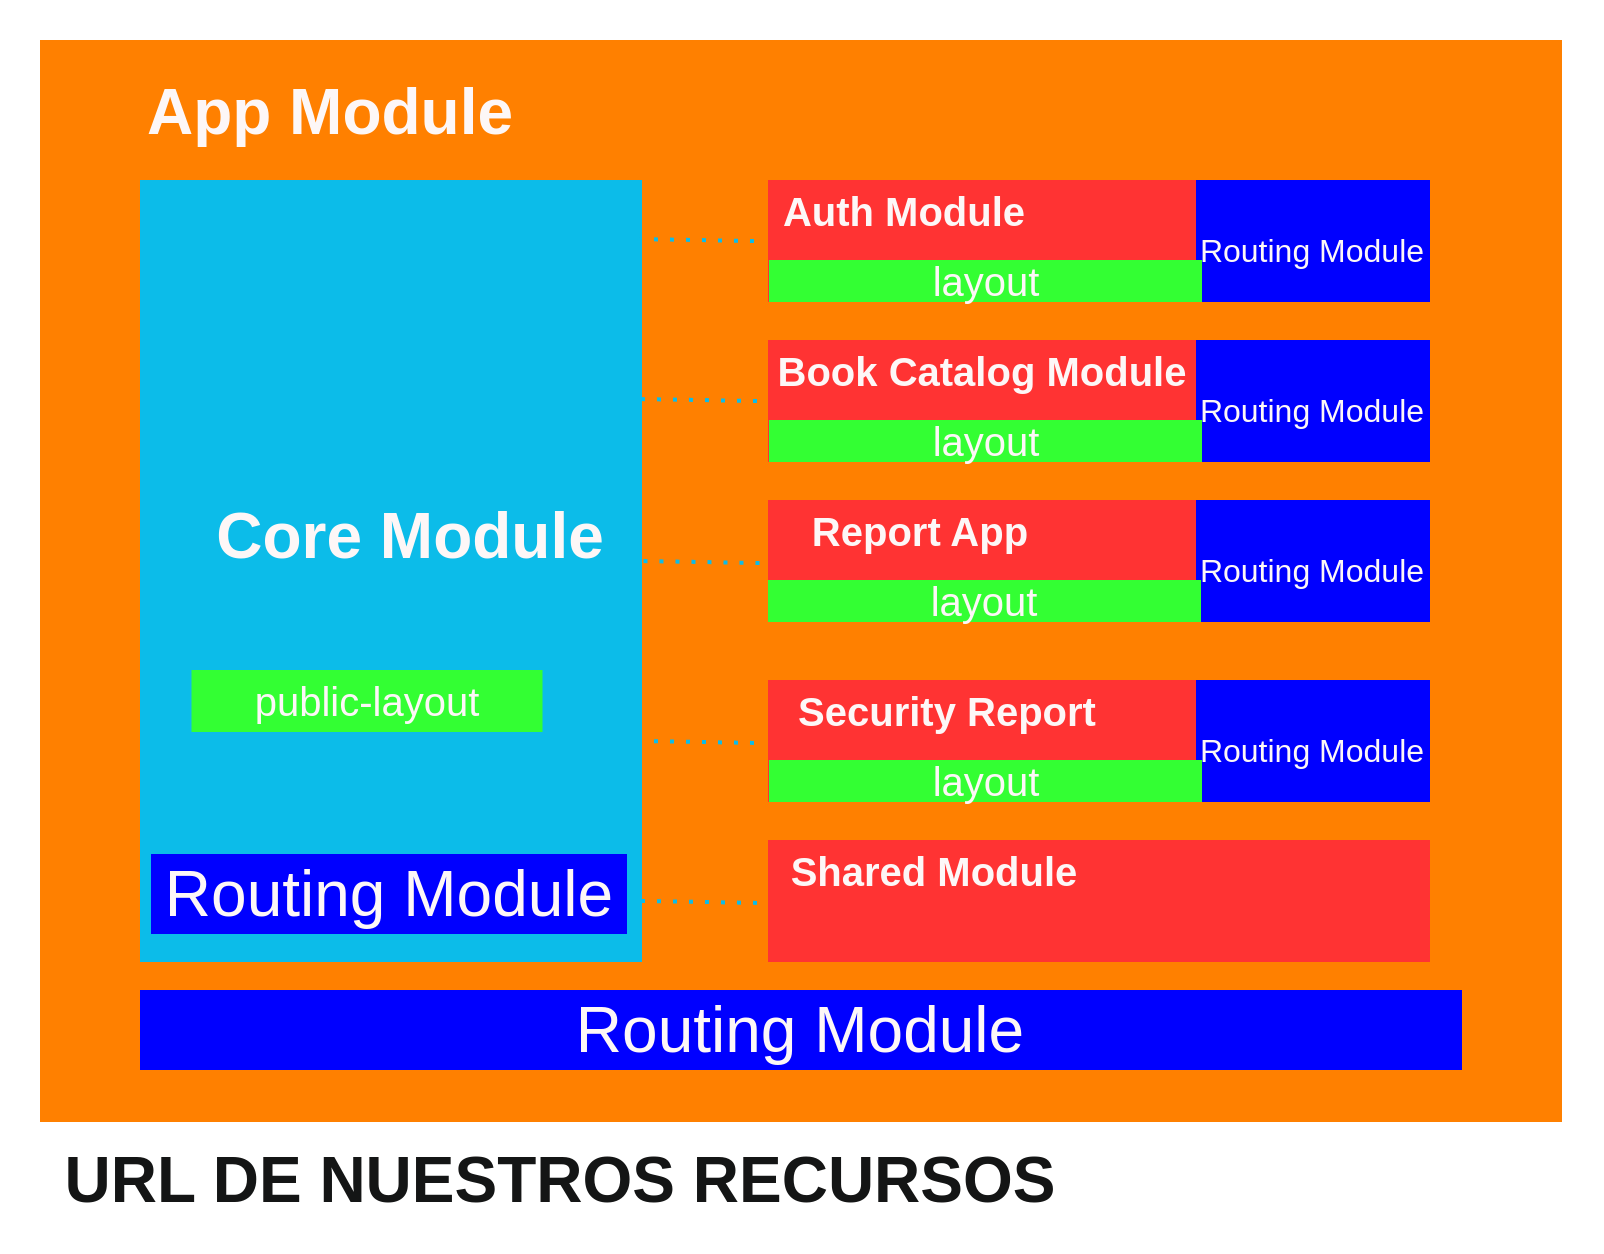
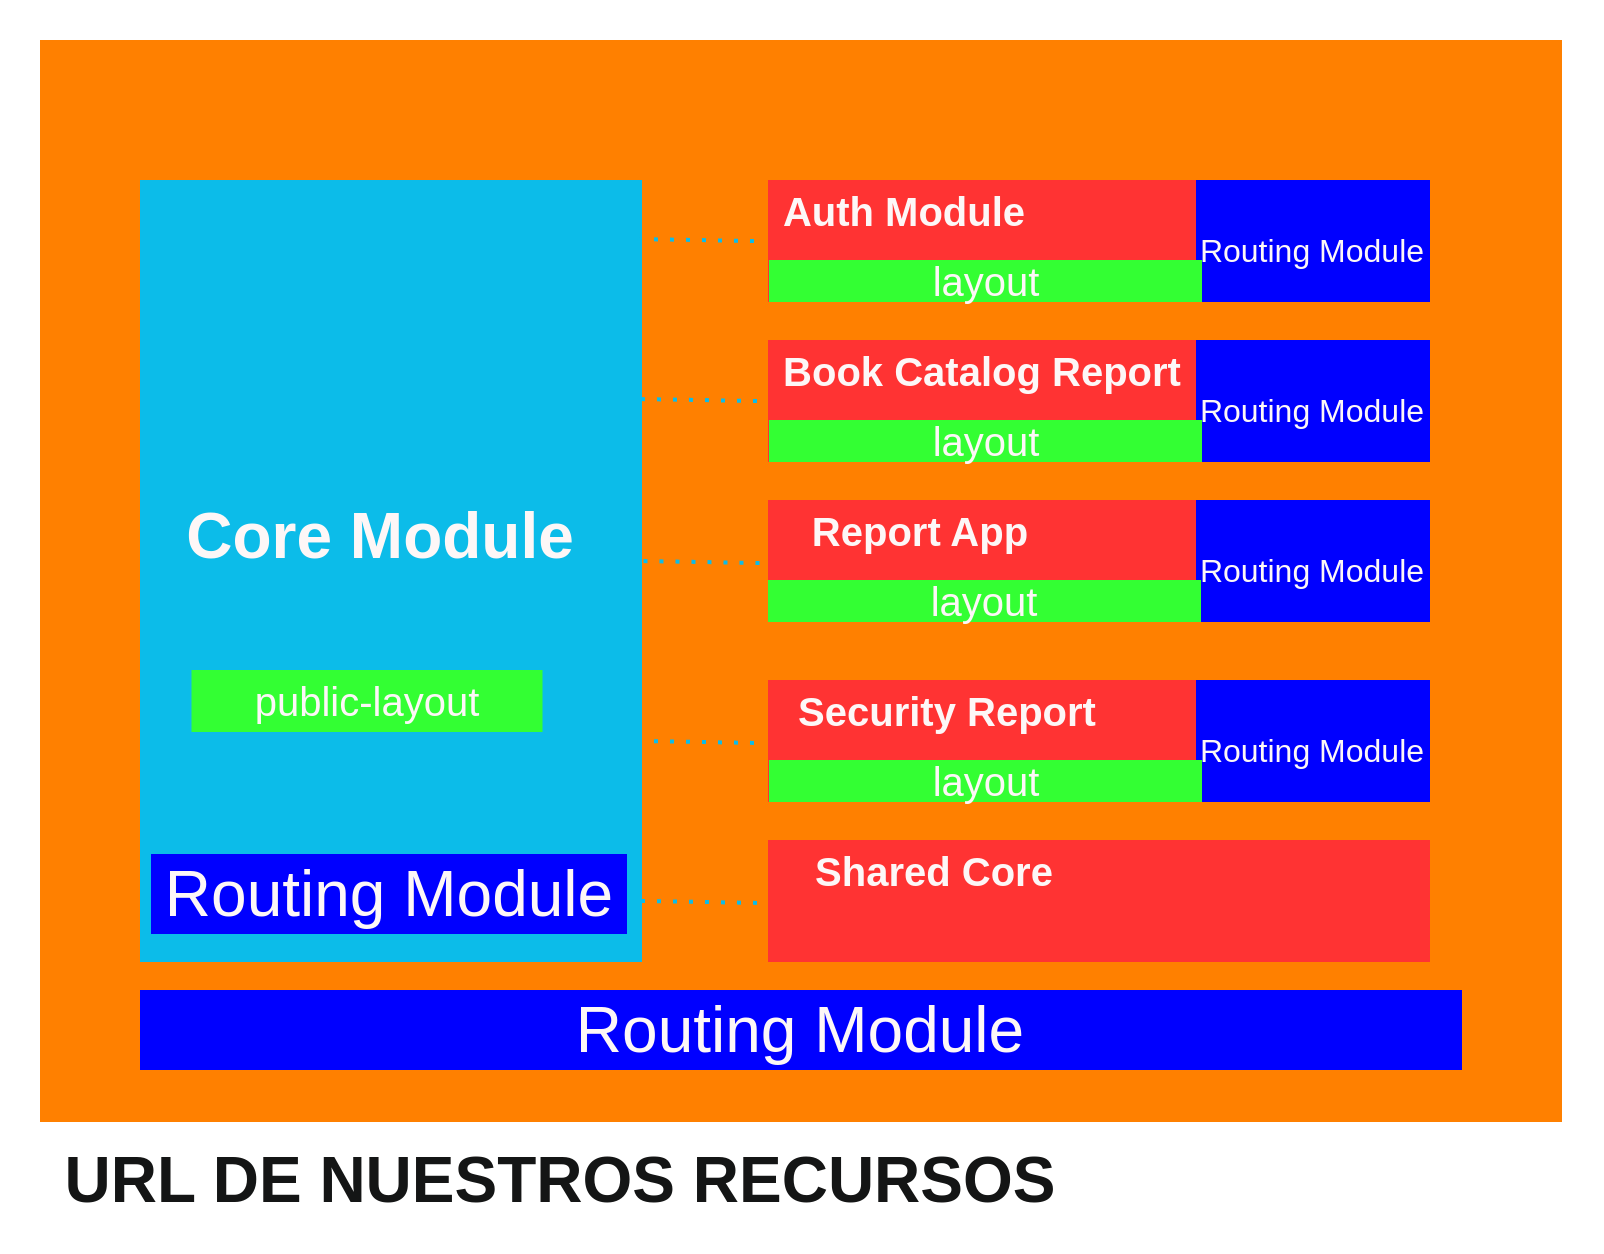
node "App Module": removed
node "Book Catalog Module": label "Book Catalog Module" -> "Book Catalog Report"
node "Core Module": moved (411, 537) -> (381, 537)
node "Shared Module": label "Shared Module" -> "Shared Core"
